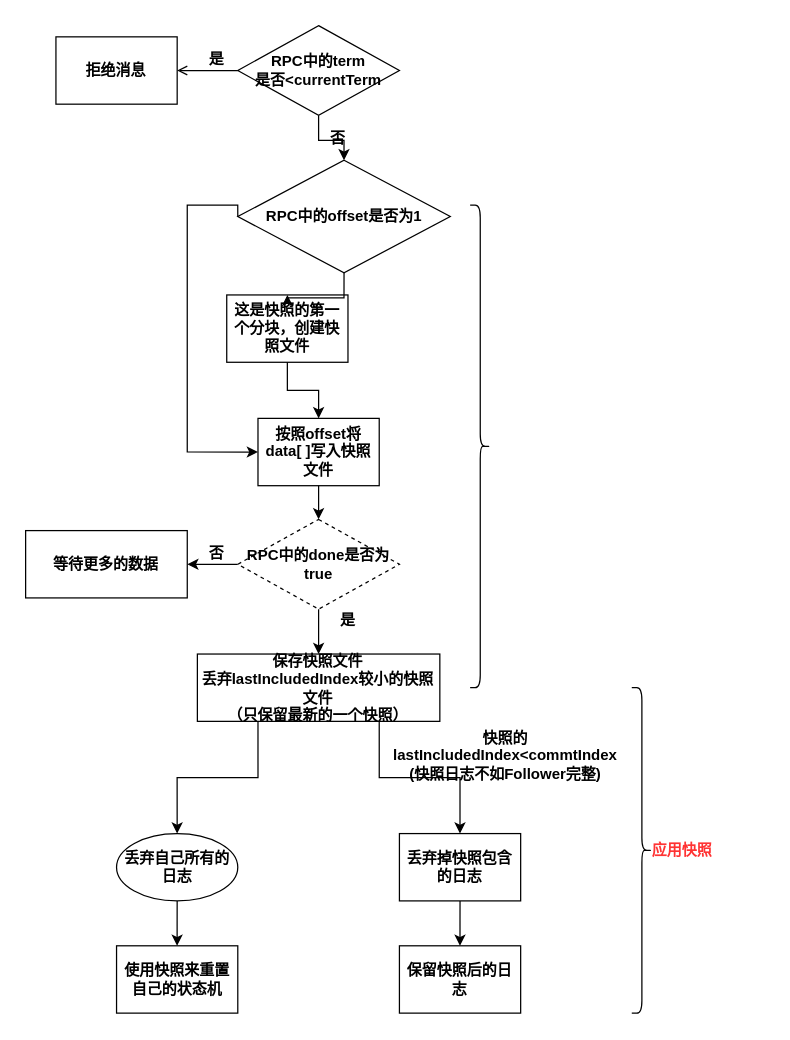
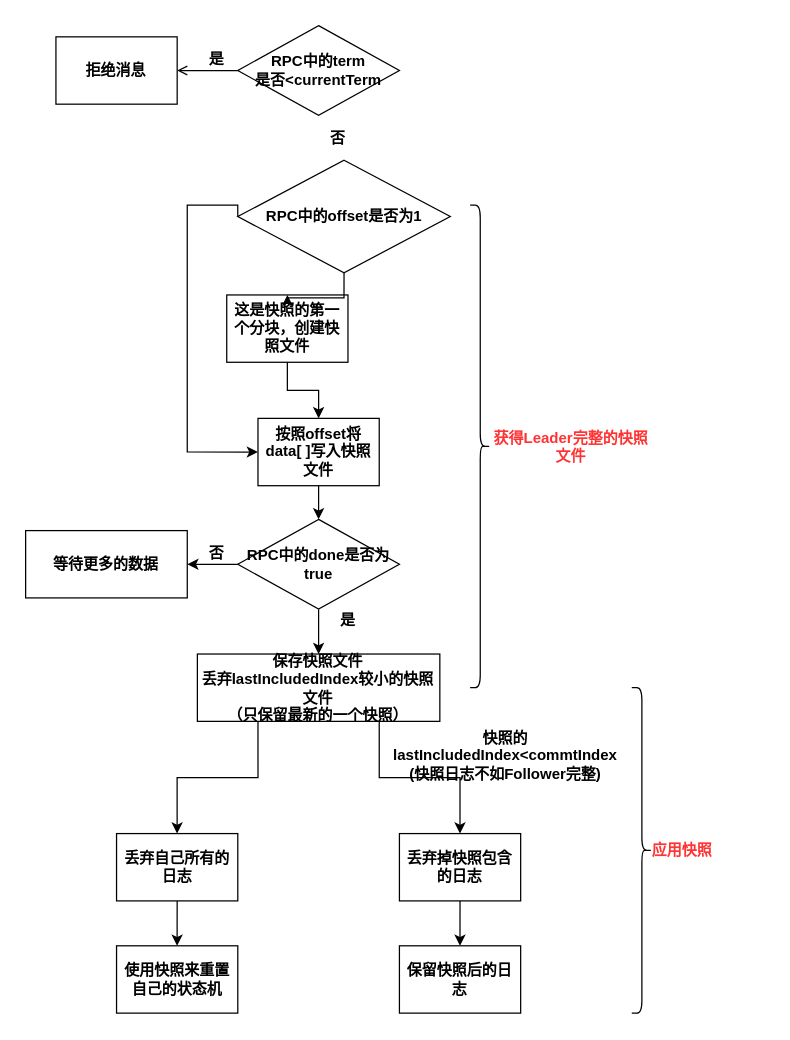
edge "RPC中的term 是否<currentTerm" -> "RPC中的offset是否为1": removed
node "获得Leader完整的快照文件": added
node "RPC中的done是否为true": style dashed -> solid
node "丢弃自己所有的日志": shape ellipse -> rectangle
